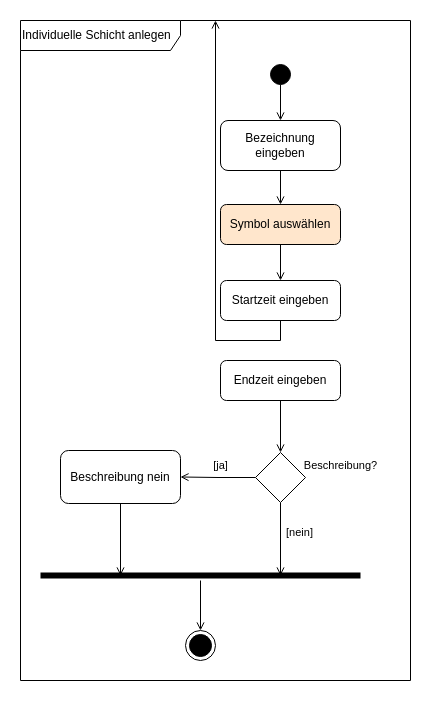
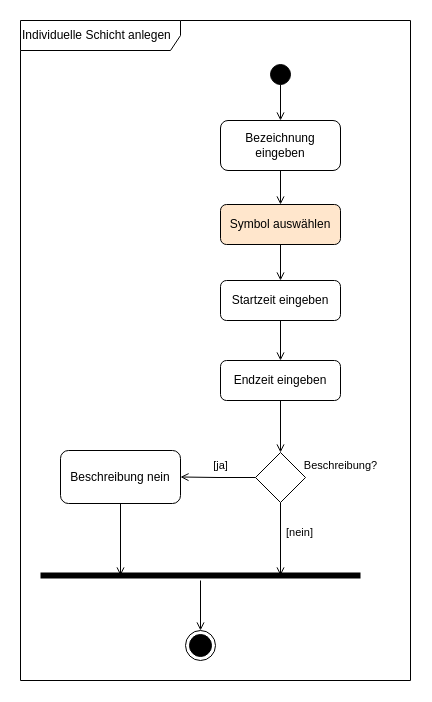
edge "Startzeit eingeben" -> "Individuelle Schicht anlegen": now "Startzeit eingeben" -> "Endzeit eingeben"
